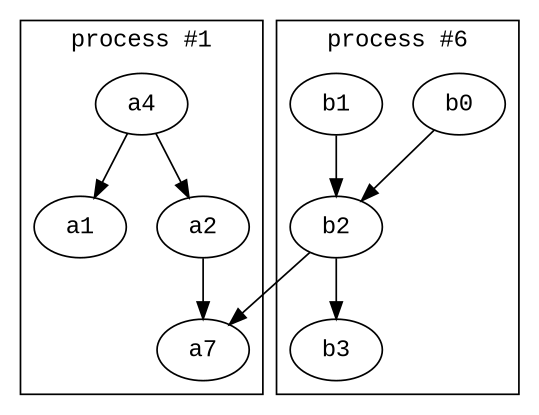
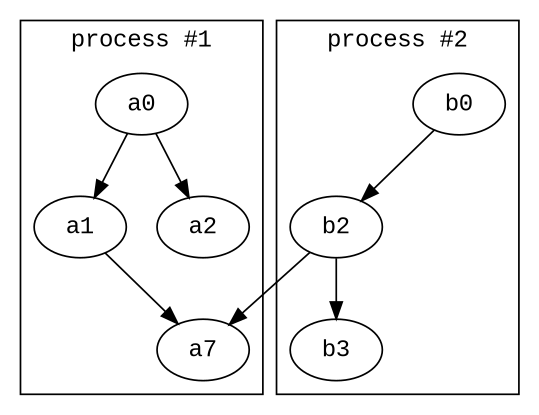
cluster "process #6": label "process #6" -> "process #2"
node "a4": label "a4" -> "a0"
node "b1": removed
edge "a2" -> "a7": now "a1" -> "a7"
